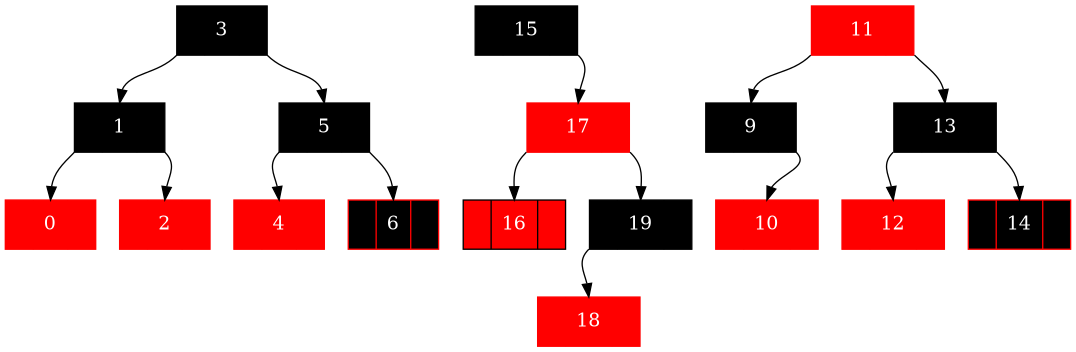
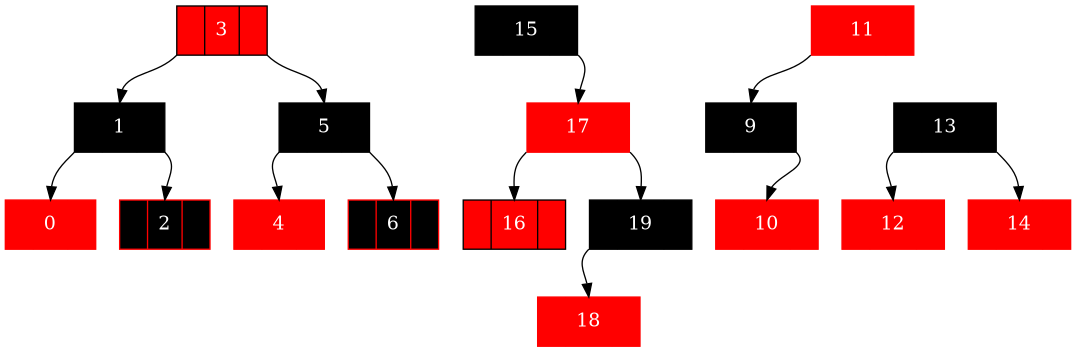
node "3": fillcolor black -> red
edge "11" -> "13": removed
node "2": fillcolor red -> black
node "14": fillcolor black -> red
